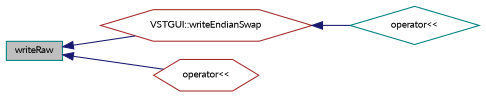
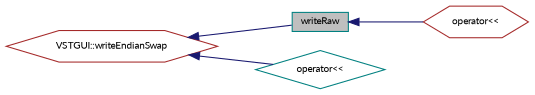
edge "VSTGUI::writeEndianSwap" -> "writeRaw": reversed
